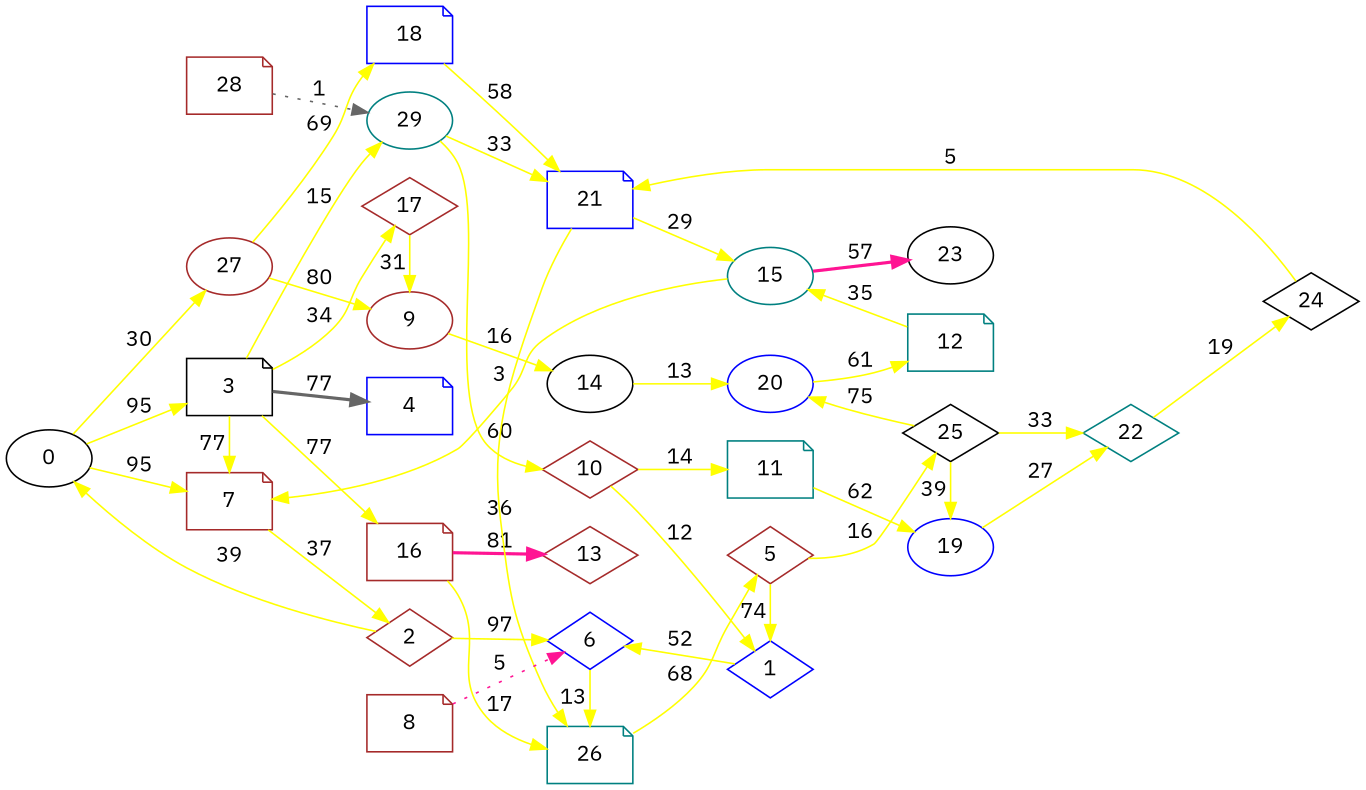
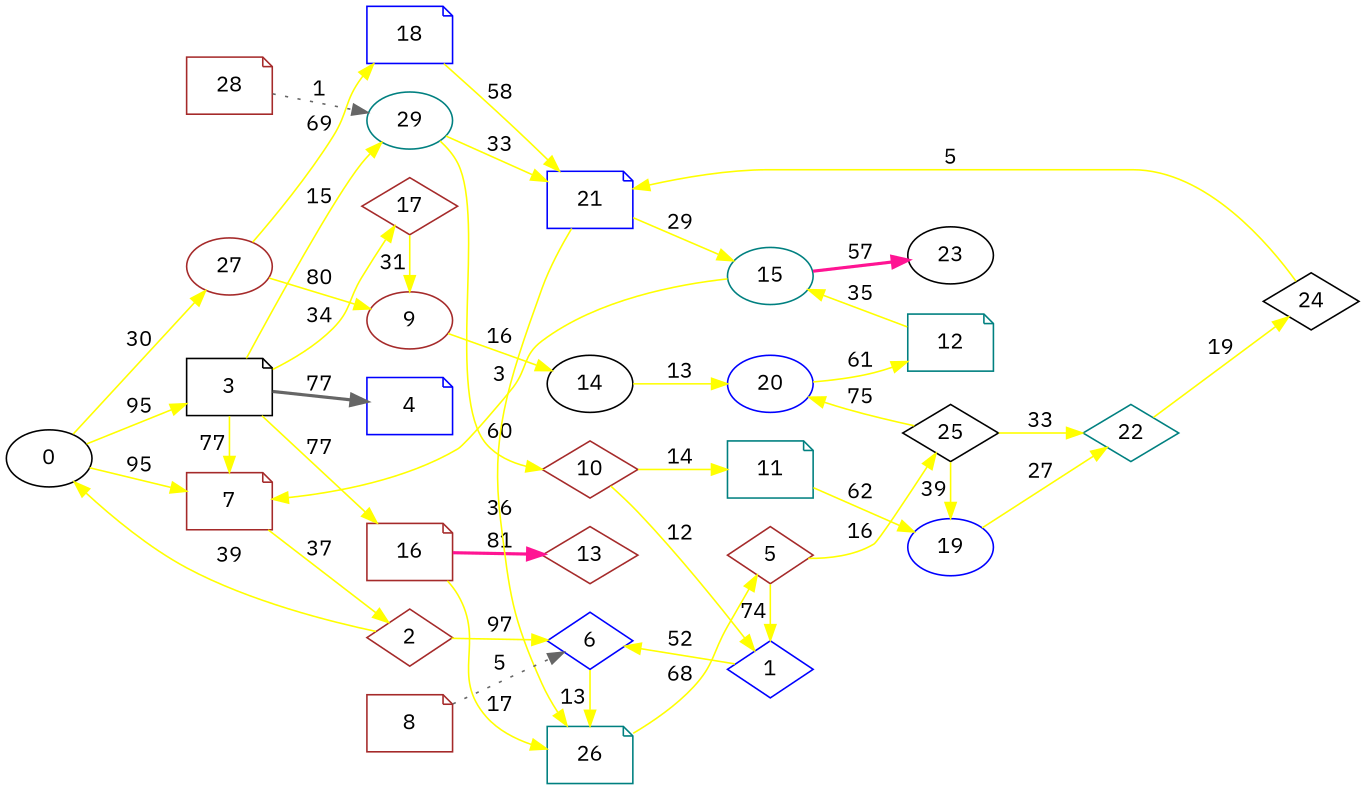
edge "8" -> "6": color deeppink -> gray40
